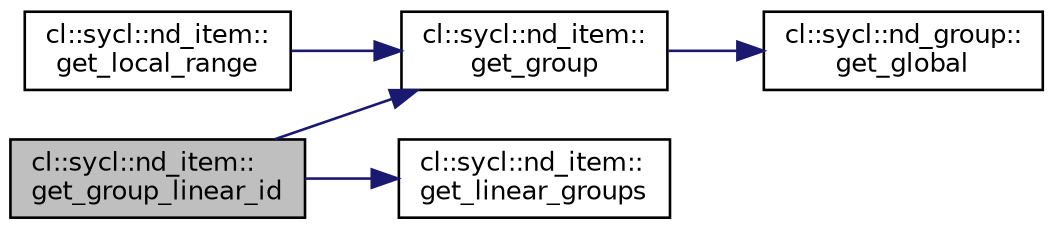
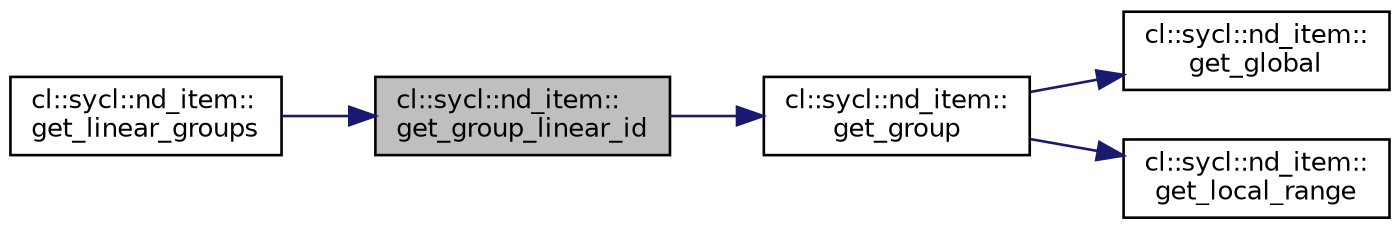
edge "cl::sycl::nd_item:: get_local_range" -> "cl::sycl::nd_item:: get_group": reversed
node "cl::sycl::nd_group:: get_global": label "cl::sycl::nd_group:: get_global" -> "cl::sycl::nd_item:: get_global"
edge "cl::sycl::nd_item:: get_group_linear_id" -> "cl::sycl::nd_item:: get_linear_groups": reversed
